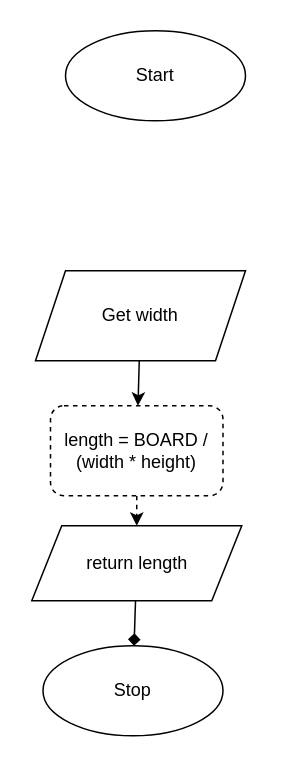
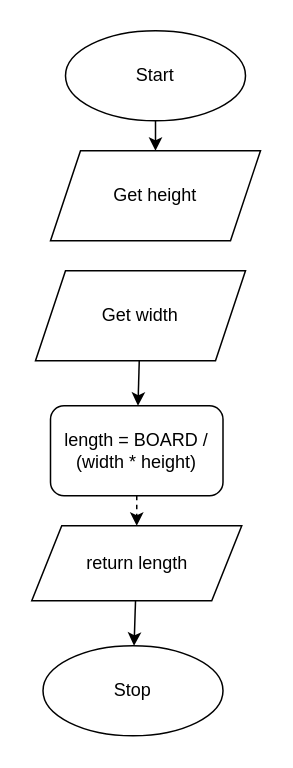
edge "Start" -> "Get height": added
node "Get height": added
node "length = BOARD / (width * height)": style dashed -> solid
edge "return length" -> "Stop": arrowhead diamond -> classic
